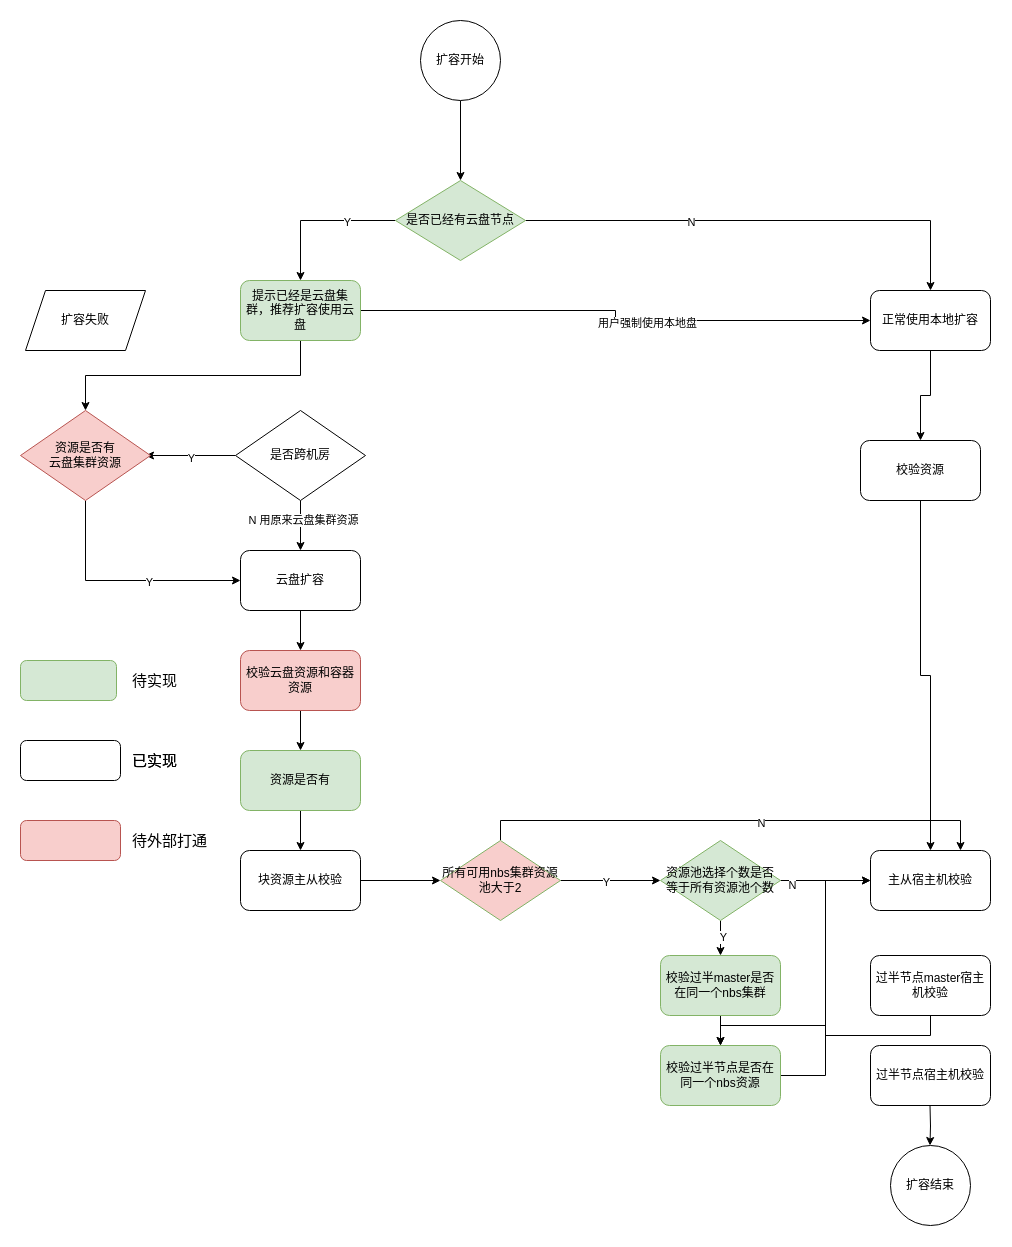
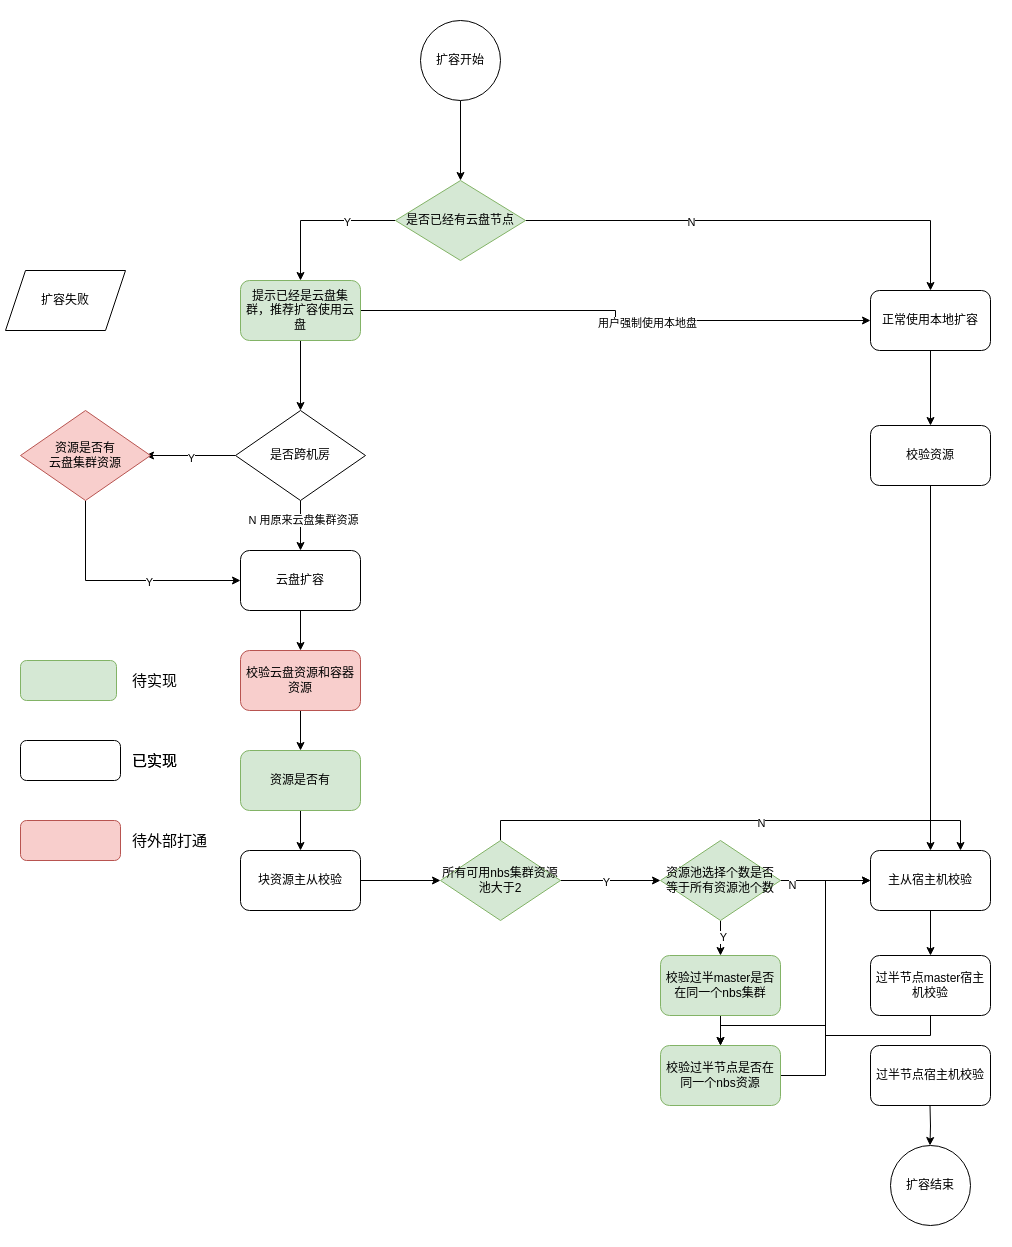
node "扩容失败": moved (86, 321) -> (66, 301)
edge "提示已经是云盘集群，推荐扩容使用云盘" -> "资源是否有 云盘集群资源": now "提示已经是云盘集群，推荐扩容使用云盘" -> "是否跨机房"
node "校验资源": moved (921, 471) -> (931, 456)
node "所有可用nbs集群资源池大于2": fillcolor #f8cecc -> #d5e8d4
edge "主从宿主机校验" -> "过半节点master宿主机校验": added
